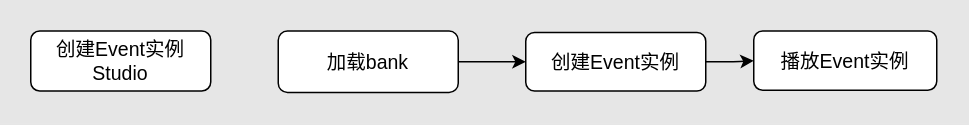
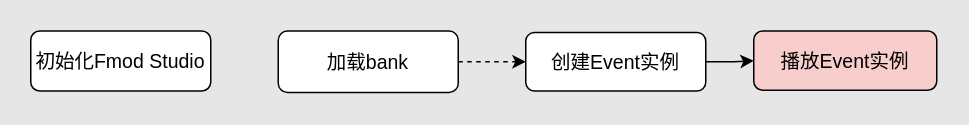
node "播放Event实例": fillcolor #ffffff -> #f8cecc
node "创建Event实例 Studio": label "创建Event实例 Studio" -> "初始化Fmod Studio"
edge "加载bank" -> "创建Event实例": style solid -> dashed
